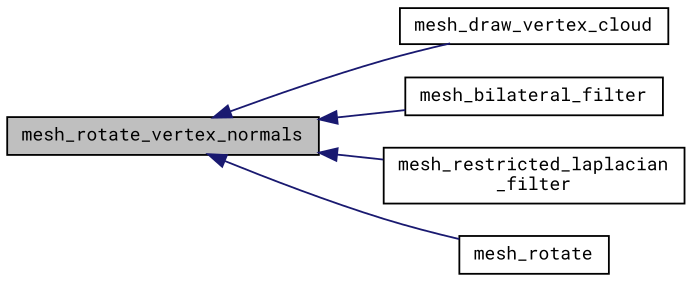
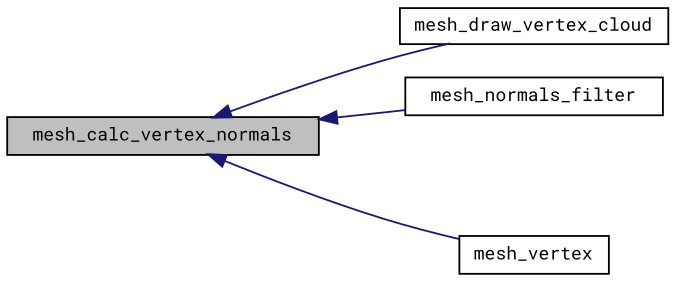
node "mesh_bilateral_filter": label "mesh_bilateral_filter" -> "mesh_normals_filter"
node "mesh_rotate_vertex_normals": label "mesh_rotate_vertex_normals" -> "mesh_calc_vertex_normals"
node "mesh_restricted_laplacian _filter": removed
node "mesh_rotate": label "mesh_rotate" -> "mesh_vertex"
